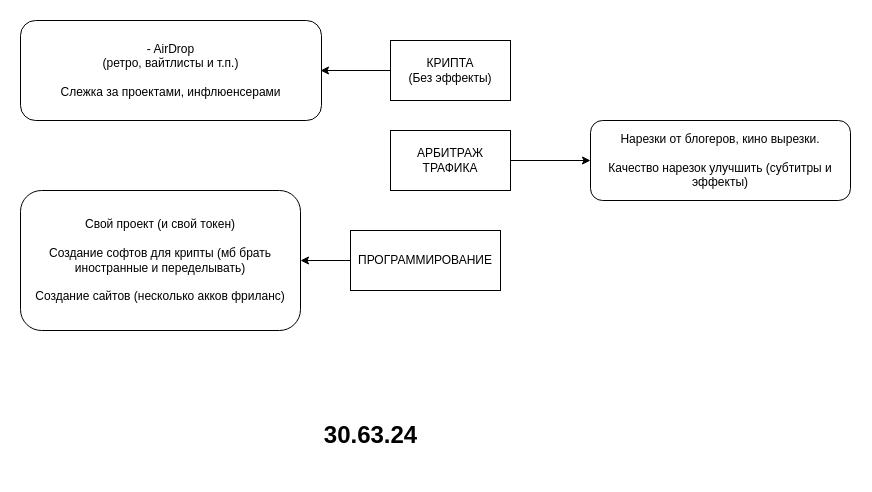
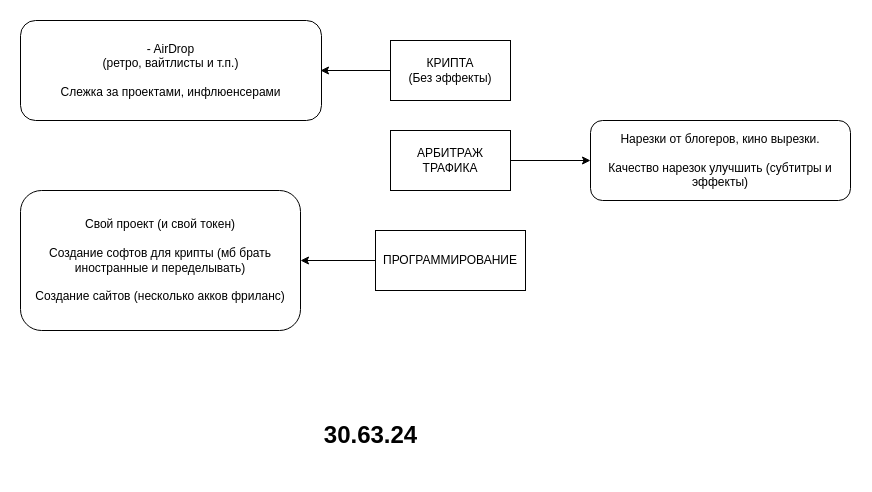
node "ПРОГРАММИРОВАНИЕ": moved (426, 261) -> (451, 261)
